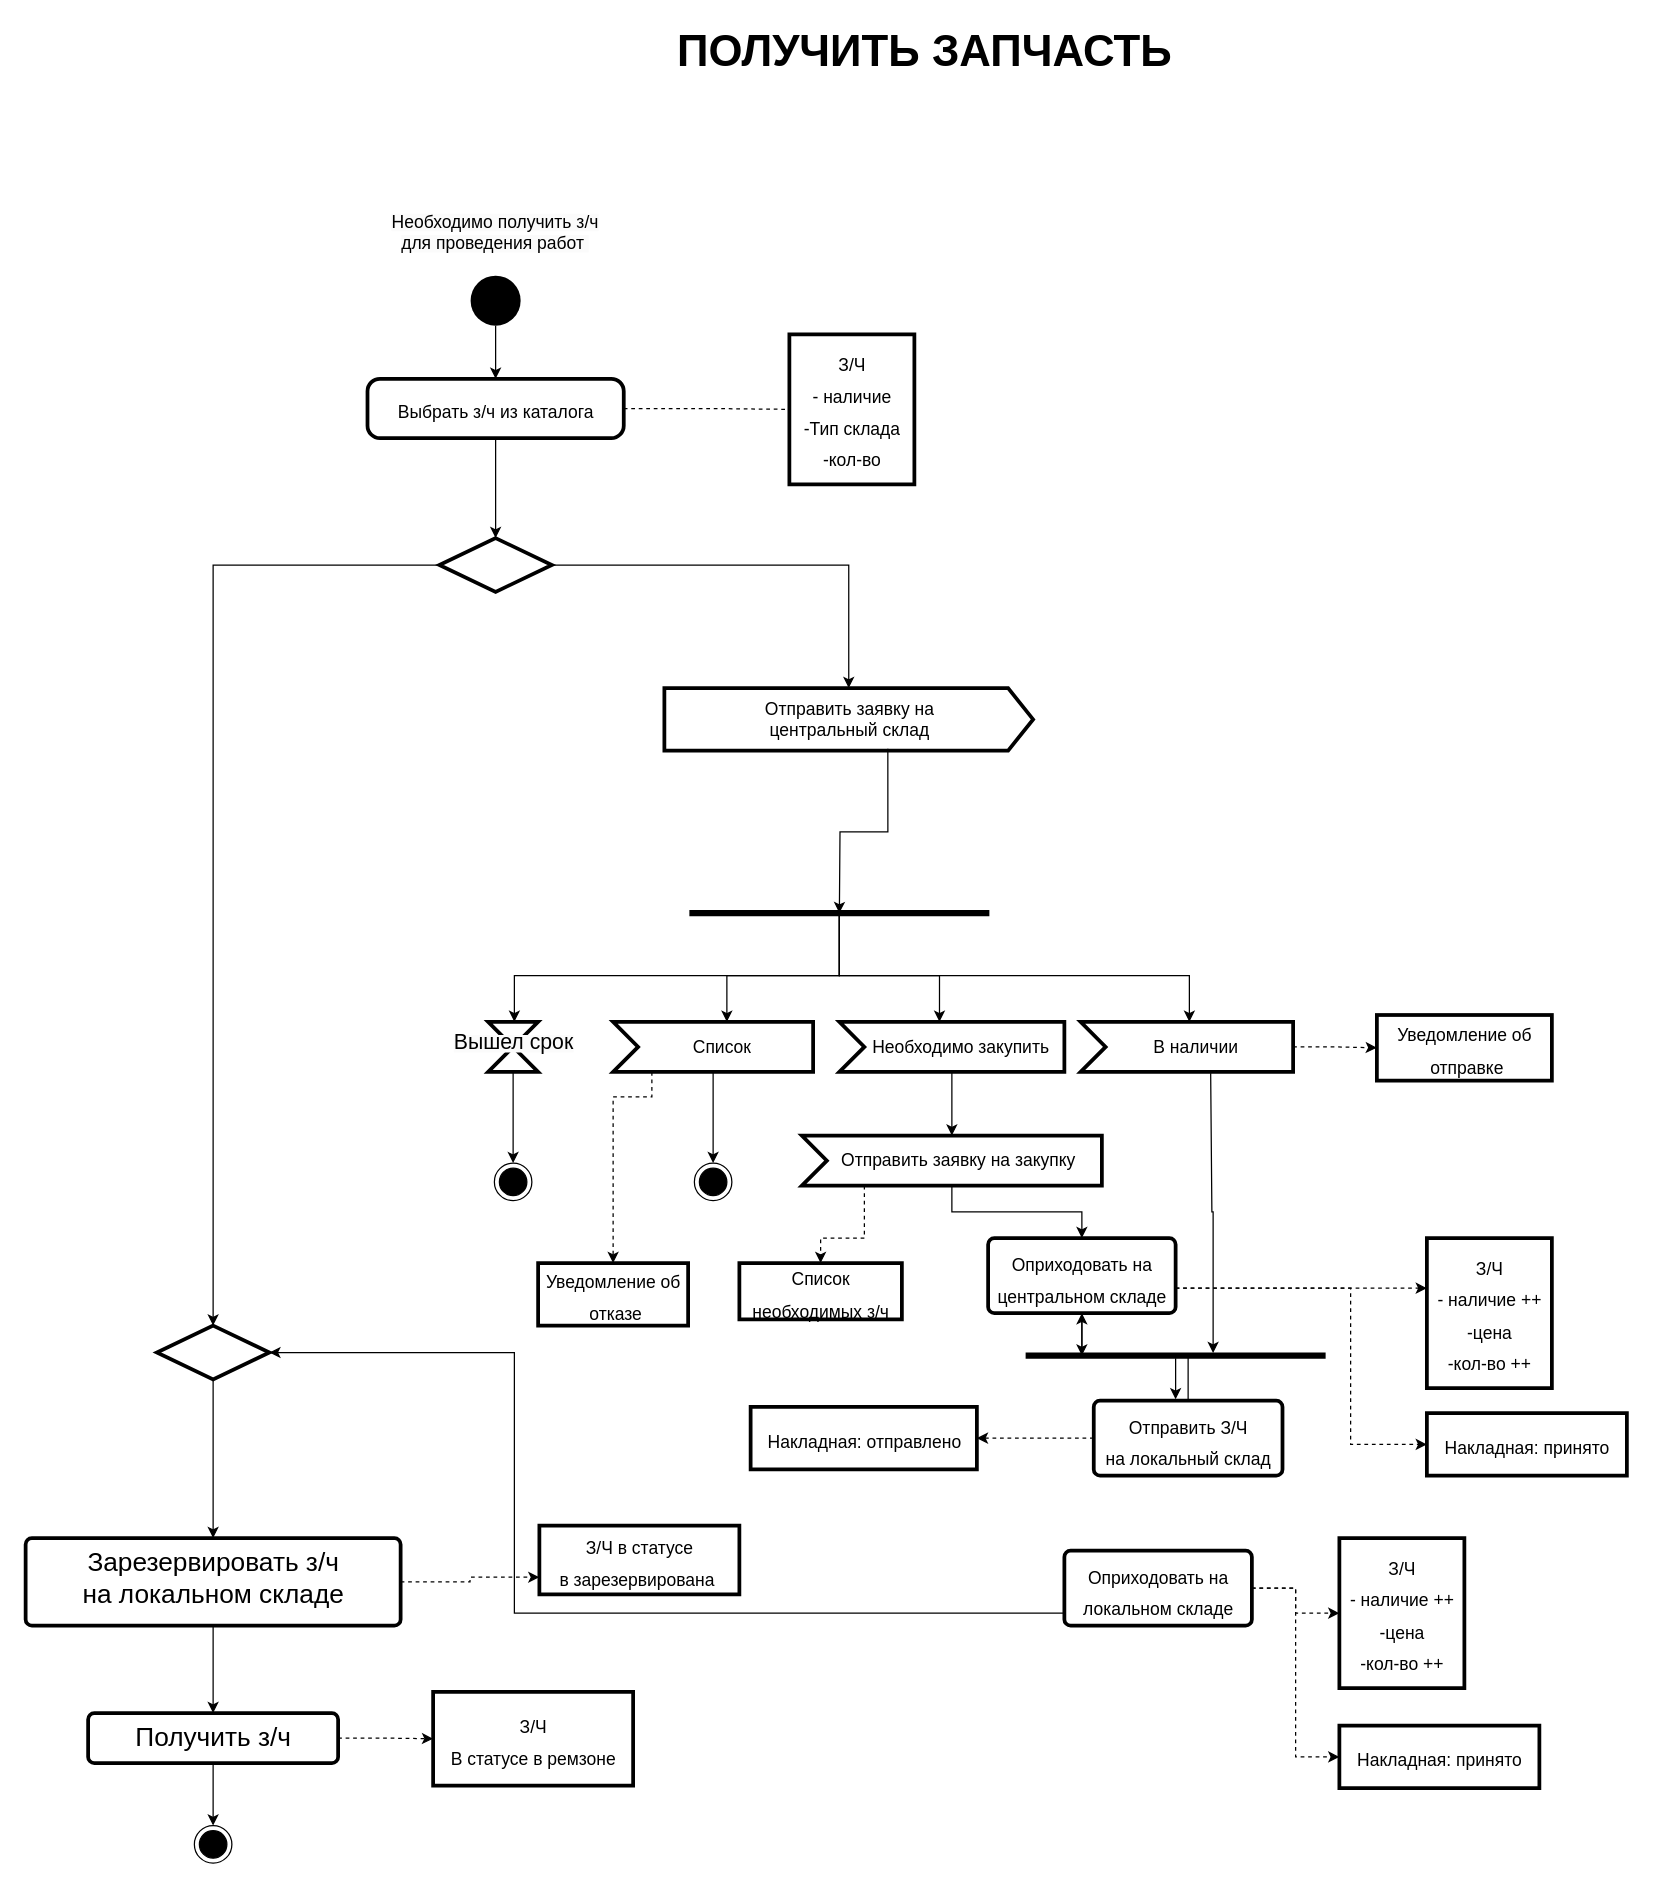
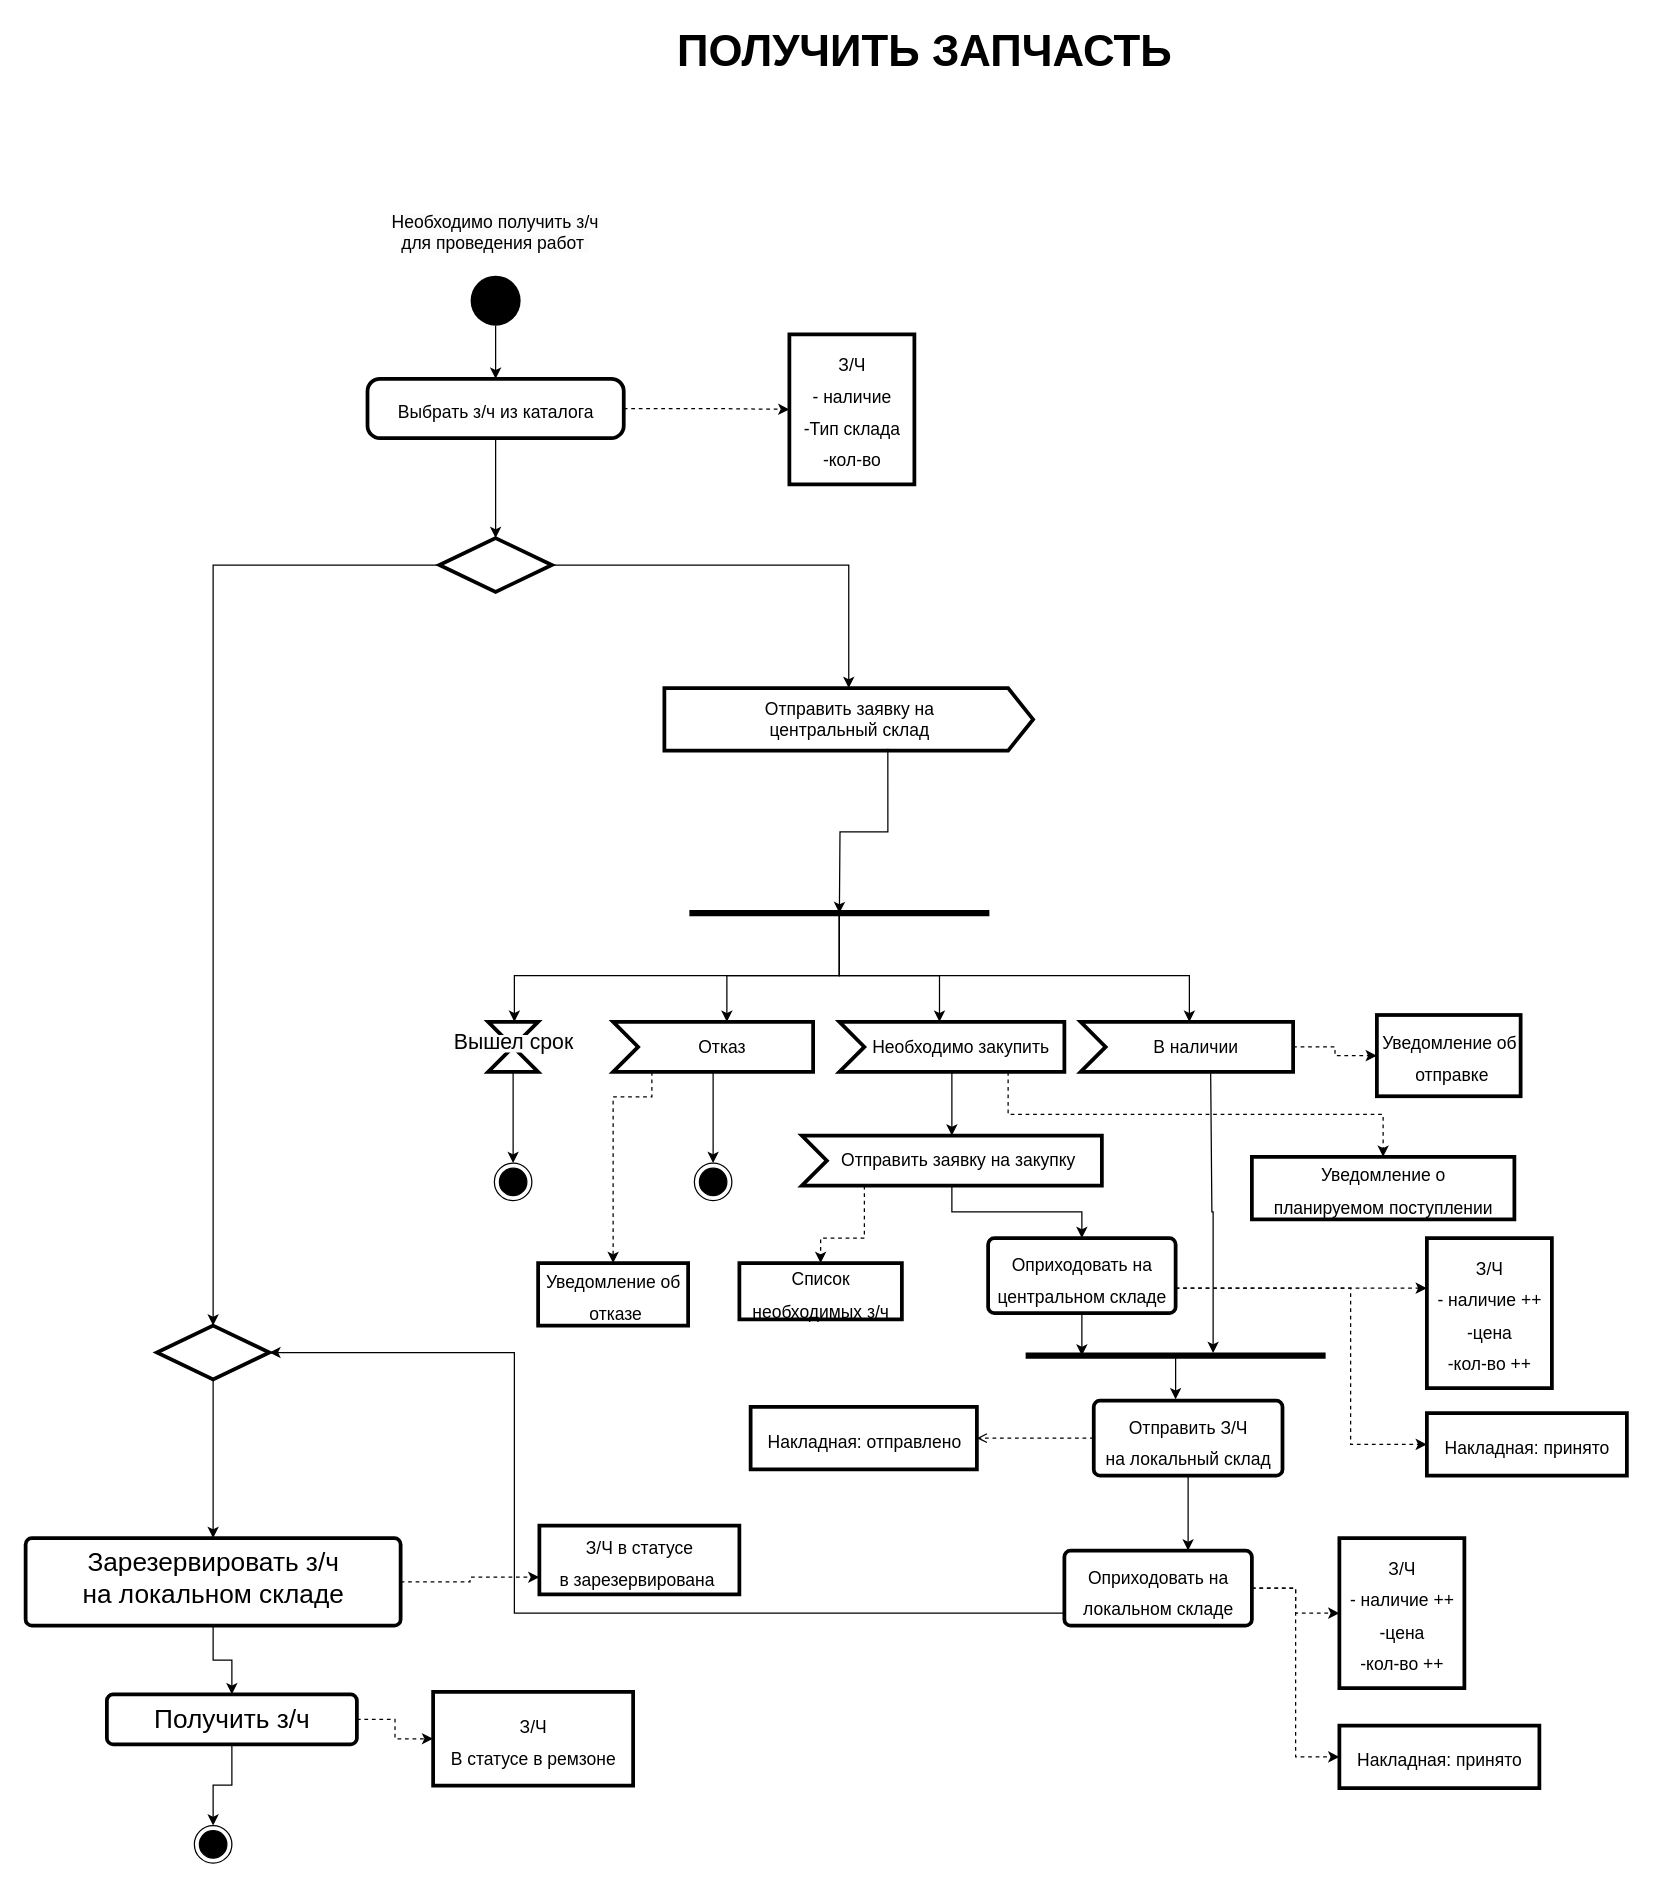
edge "Выбрать з/ч из каталога" -- "З/Ч - наличие -Тип склада -кол-во": arrowhead none -> classic
node "Список": label "Список" -> "Отказ"
node "Уведомление об отправке": size 175x66 -> 144x81
edge "Необходимо закупить" -> "Уведомление о планируемом поступлении": added
node "Уведомление о планируемом поступлении": added
edge "Отправить З/Ч на локальный склад" -> "Оприходовать на центральном складе": now "Отправить З/Ч на локальный склад" -> "Оприходовать на локальном складе"
edge "Отправить З/Ч на локальный склад" -> "Накладная: отправлено": arrowhead classic -> open
node "Получить з/ч": moved (213, 1738) -> (232, 1719)
